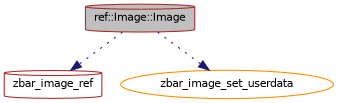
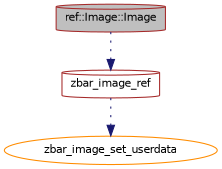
edge "ref::Image::Image" -> "zbar_image_set_userdata": now "zbar_image_ref" -> "zbar_image_set_userdata"
